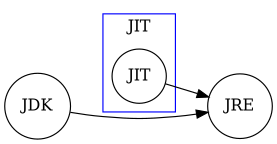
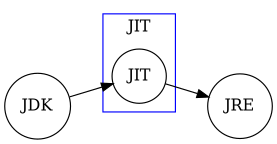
edge "JDK" -> "JRE": now "JDK" -> "JIT"
